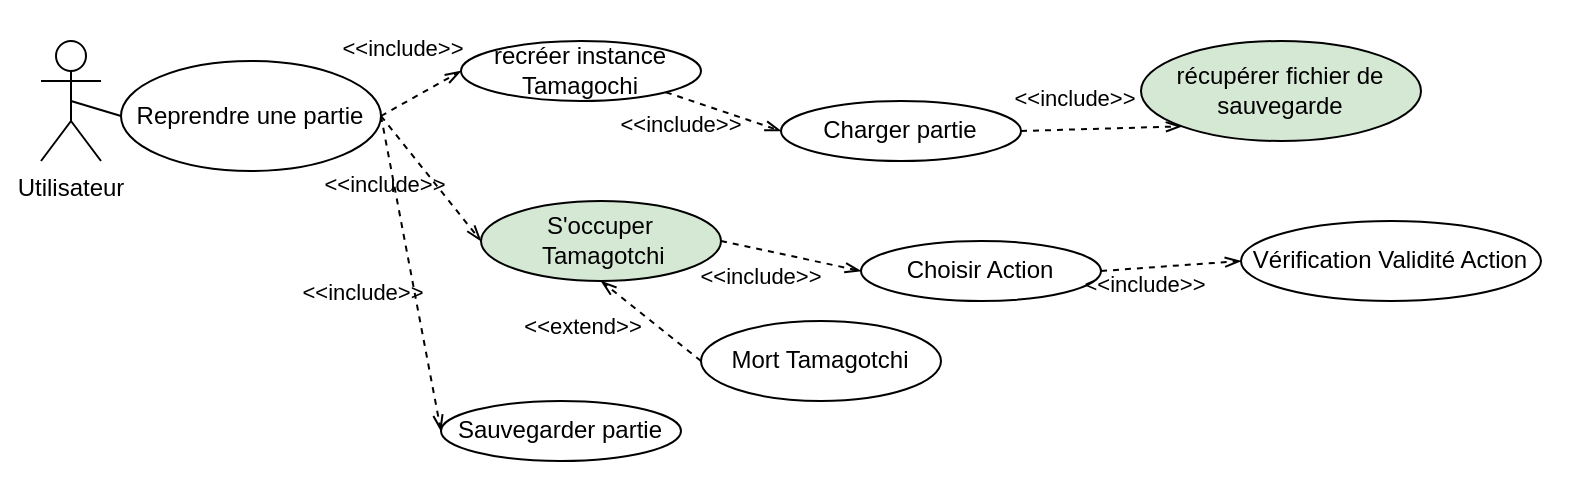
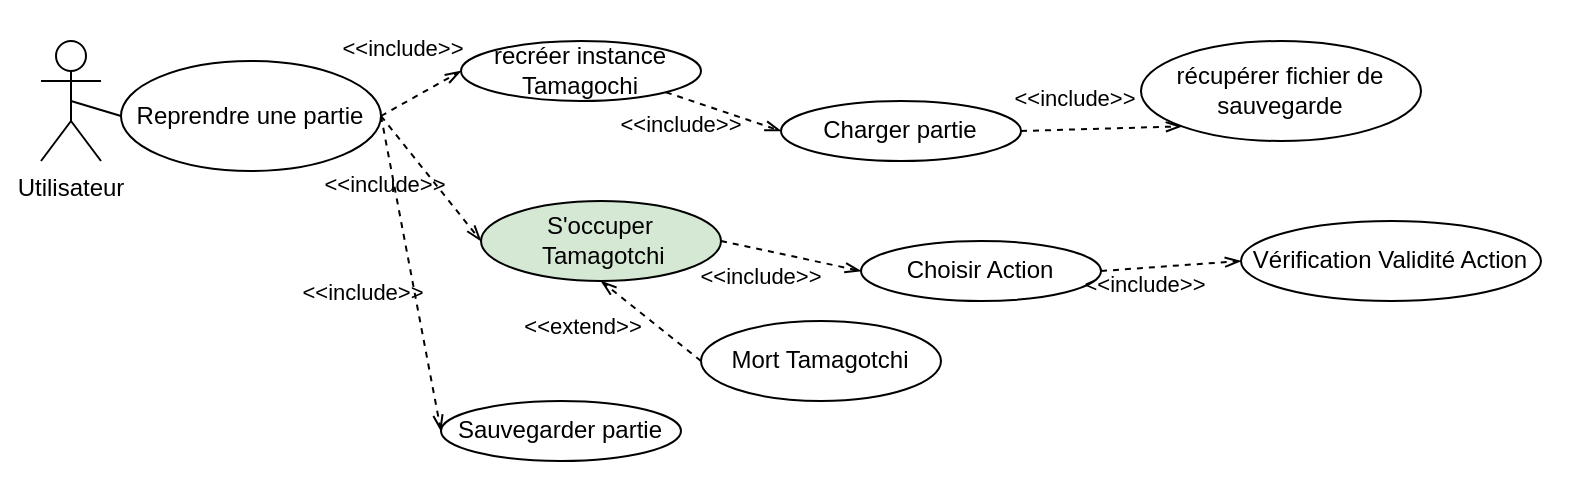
node "récupérer fichier de sauvegarde": fillcolor #d5e8d4 -> #ffffff
